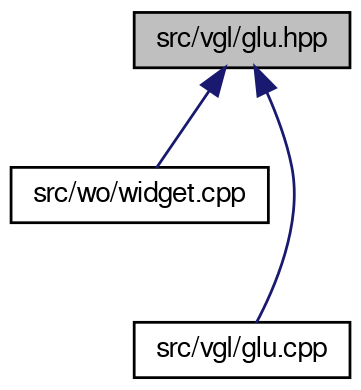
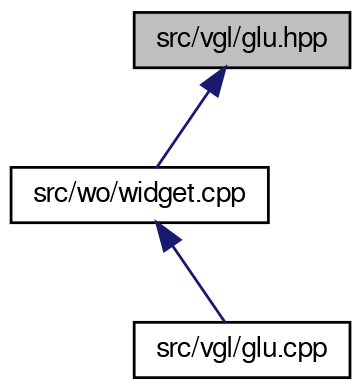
edge "src/vgl/glu.cpp" -> "src/vgl/glu.hpp": now "src/vgl/glu.cpp" -> "src/wo/widget.cpp"
